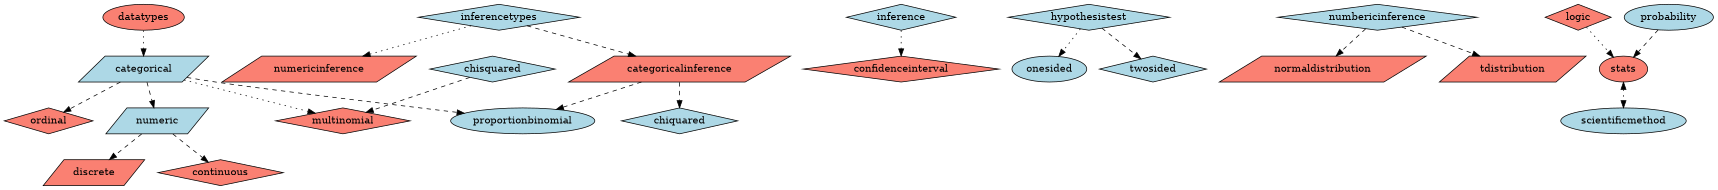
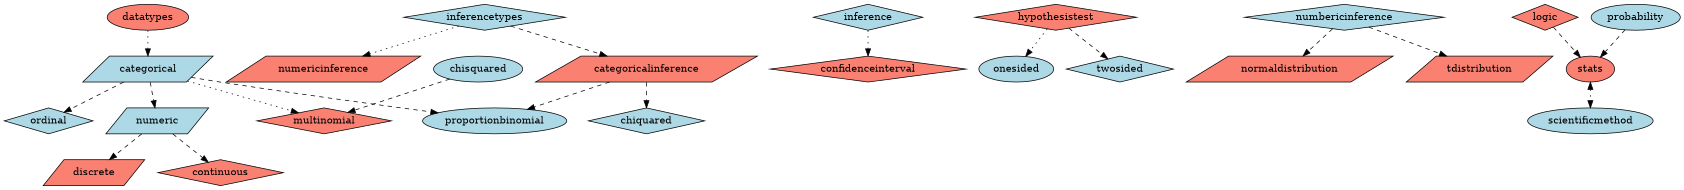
node "hypothesistest": fillcolor lightblue -> salmon
edge "logic" -> "stats": style dotted -> dashed
node "chisquared": shape diamond -> ellipse
node "ordinal": fillcolor salmon -> lightblue
